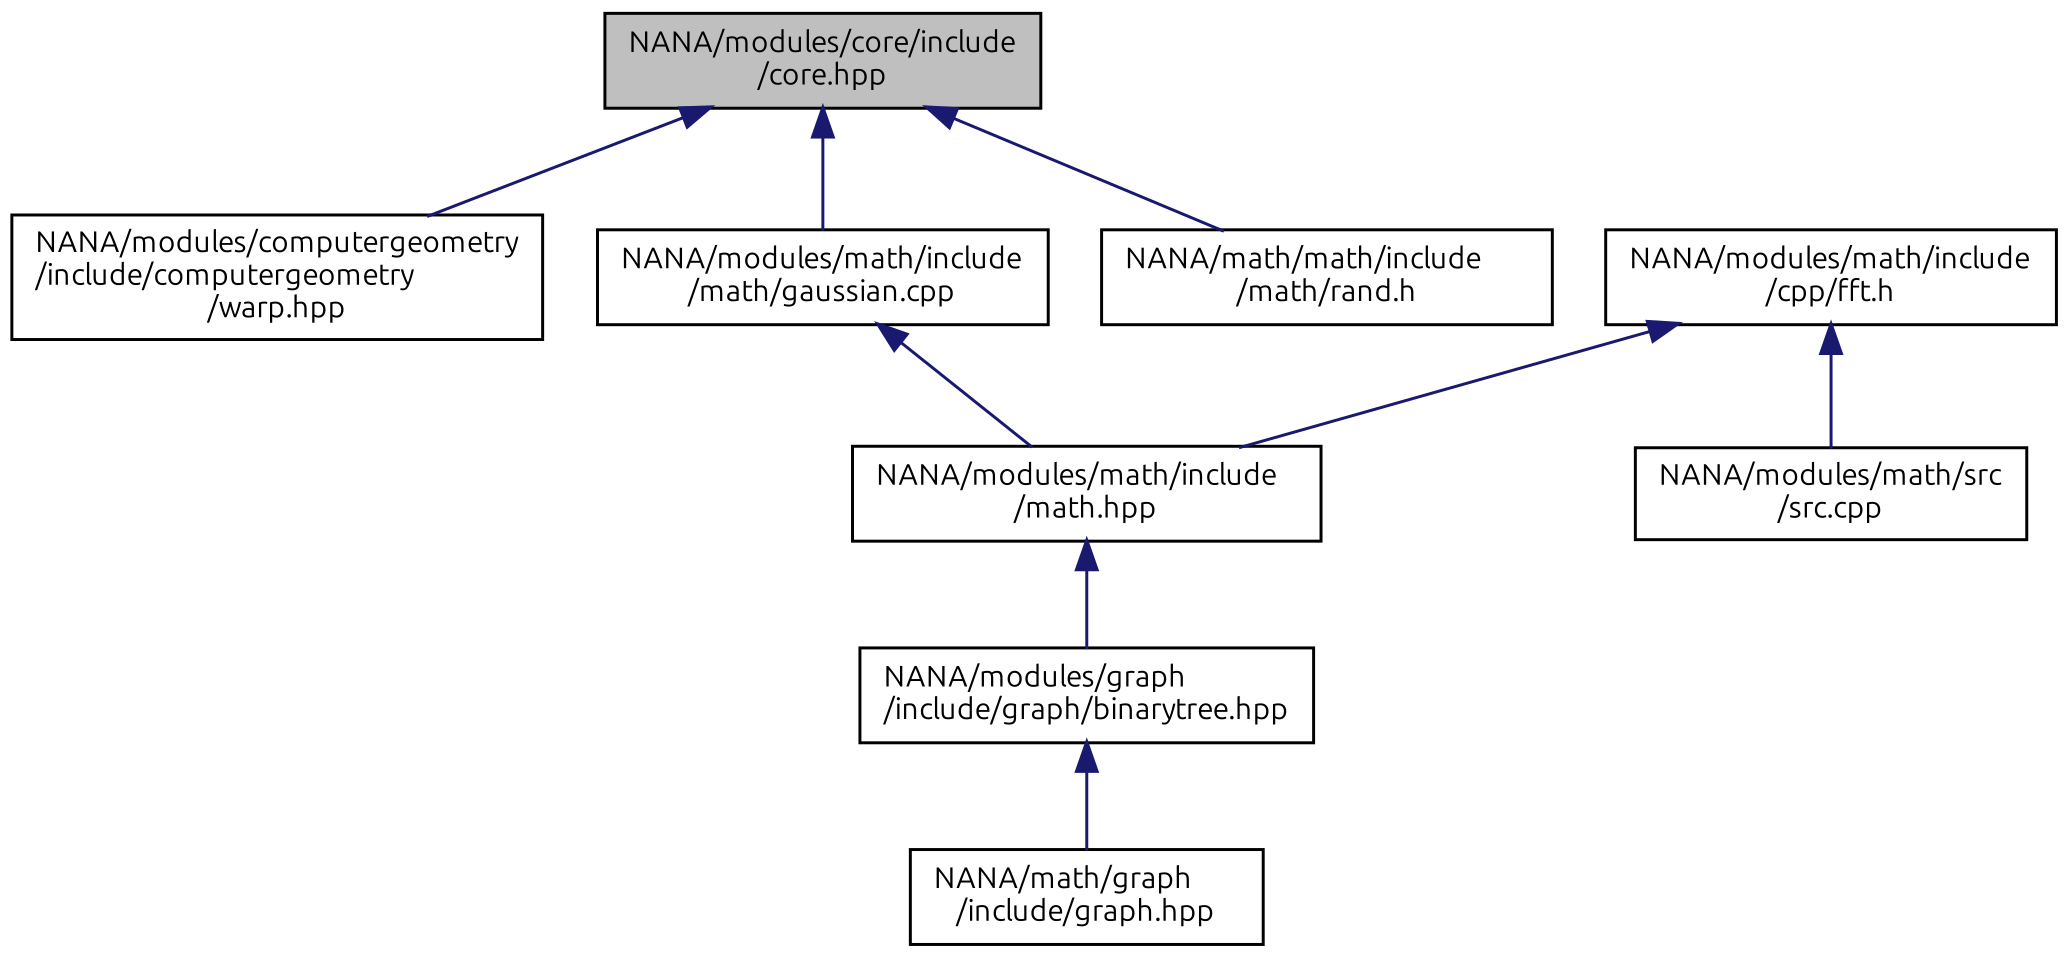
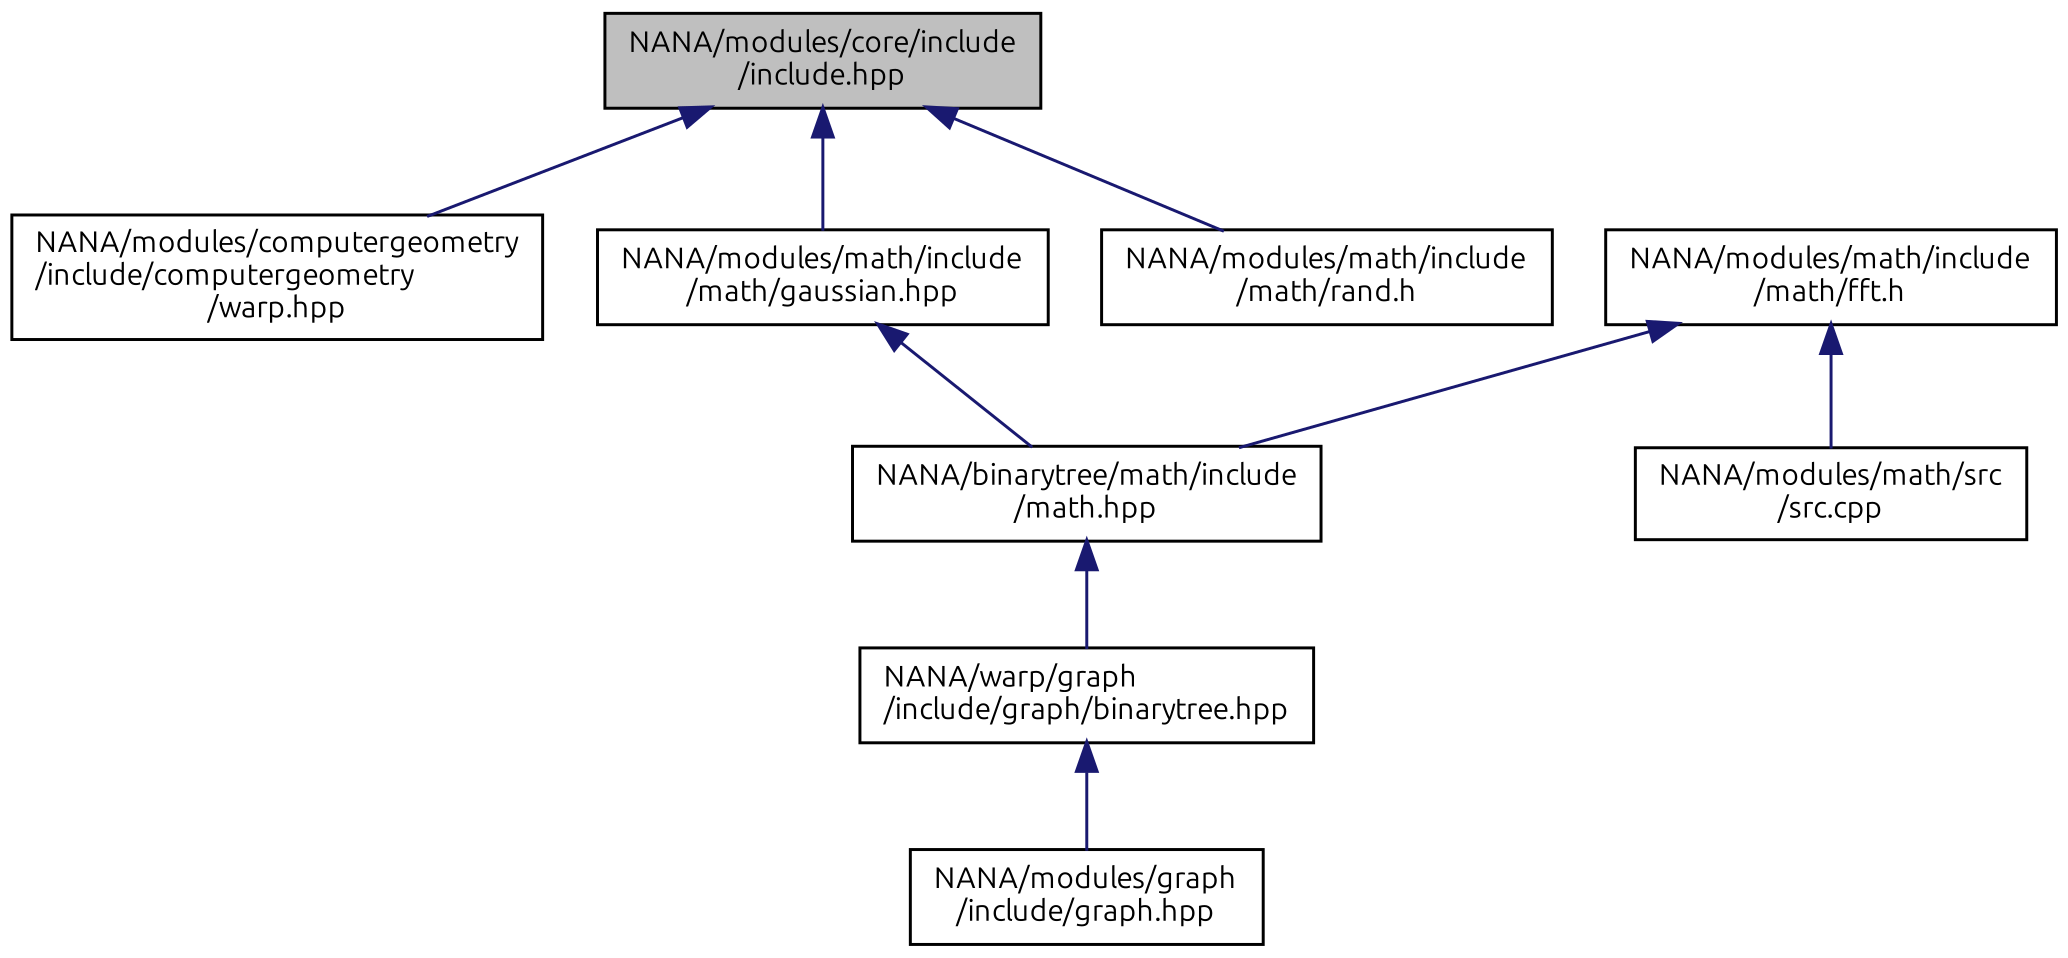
node "NANA/modules/core/include /core.hpp": label "NANA/modules/core/include /core.hpp" -> "NANA/modules/core/include /include.hpp"
node "NANA/modules/math/include /math/gaussian.cpp": label "NANA/modules/math/include /math/gaussian.cpp" -> "NANA/modules/math/include /math/gaussian.hpp"
node "NANA/math/math/include /math/rand.h": label "NANA/math/math/include /math/rand.h" -> "NANA/modules/math/include /math/rand.h"
node "NANA/modules/math/include /cpp/fft.h": label "NANA/modules/math/include /cpp/fft.h" -> "NANA/modules/math/include /math/fft.h"
node "NANA/modules/math/include /math.hpp": label "NANA/modules/math/include /math.hpp" -> "NANA/binarytree/math/include /math.hpp"
node "NANA/modules/graph /include/graph/binarytree.hpp": label "NANA/modules/graph /include/graph/binarytree.hpp" -> "NANA/warp/graph /include/graph/binarytree.hpp"
node "NANA/math/graph /include/graph.hpp": label "NANA/math/graph /include/graph.hpp" -> "NANA/modules/graph /include/graph.hpp"
